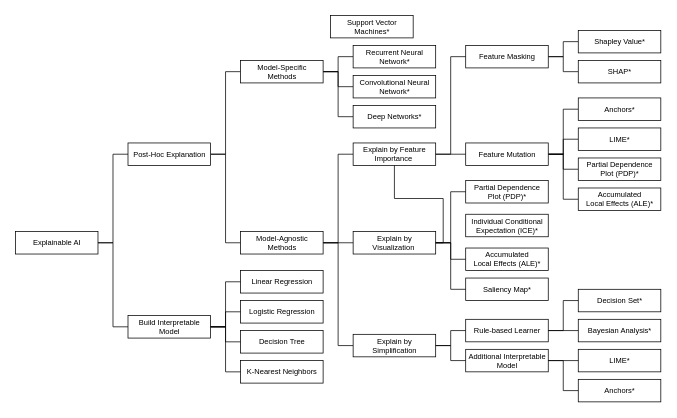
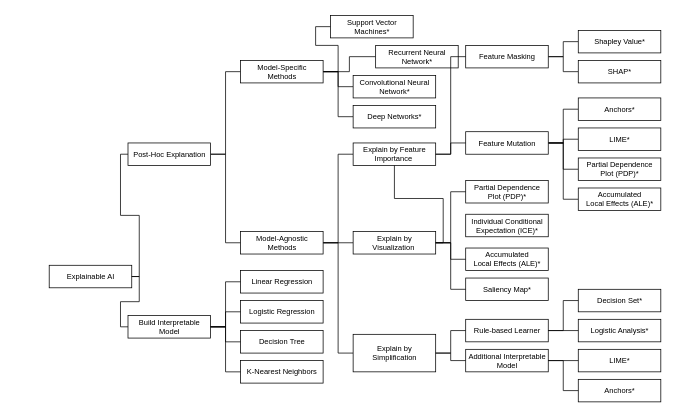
edge "Support Vector Machines*" -- "Model-Specific Methods": added
node "Recurrent Neural Network*": moved (394, 57) -> (417, 57)
node "Feature Mutation": moved (507, 154) -> (507, 143)
node "Explainable AI": moved (57, 243) -> (90, 276)
node "Bayesian Analysis*": label "Bayesian Analysis*" -> "Logistic Analysis*"
node "Explain by Simplification": size 83x23 -> 83x38
